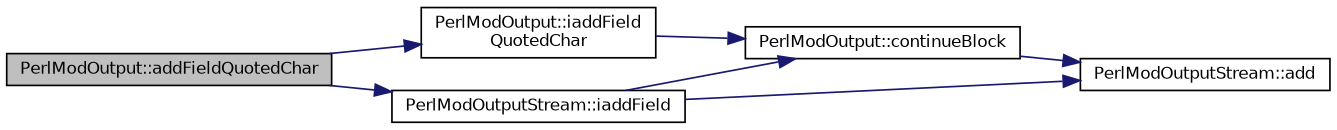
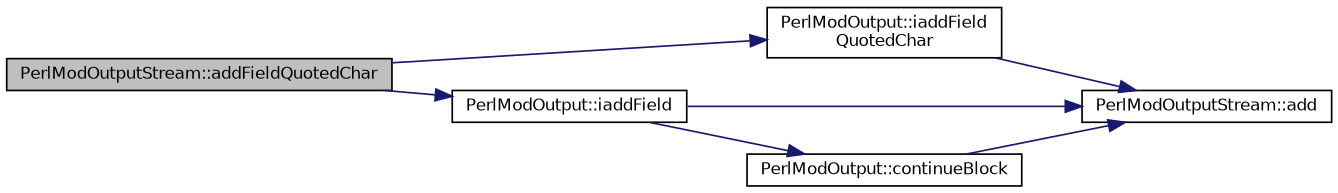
edge "PerlModOutput::iaddField QuotedChar" -> "PerlModOutput::continueBlock": now "PerlModOutput::iaddField QuotedChar" -> "PerlModOutputStream::add"
node "PerlModOutput::addFieldQuotedChar": label "PerlModOutput::addFieldQuotedChar" -> "PerlModOutputStream::addFieldQuotedChar"
node "PerlModOutputStream::iaddField": label "PerlModOutputStream::iaddField" -> "PerlModOutput::iaddField"
